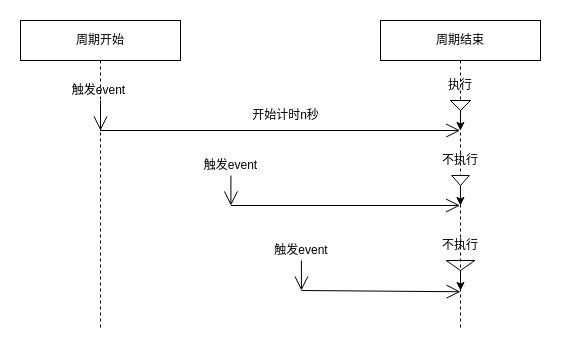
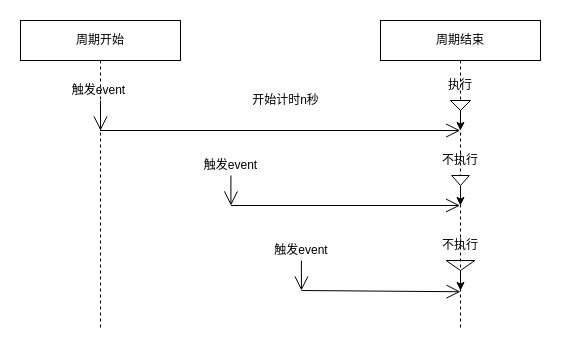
node "开始计时n秒": moved (286, 116) -> (286, 101)
